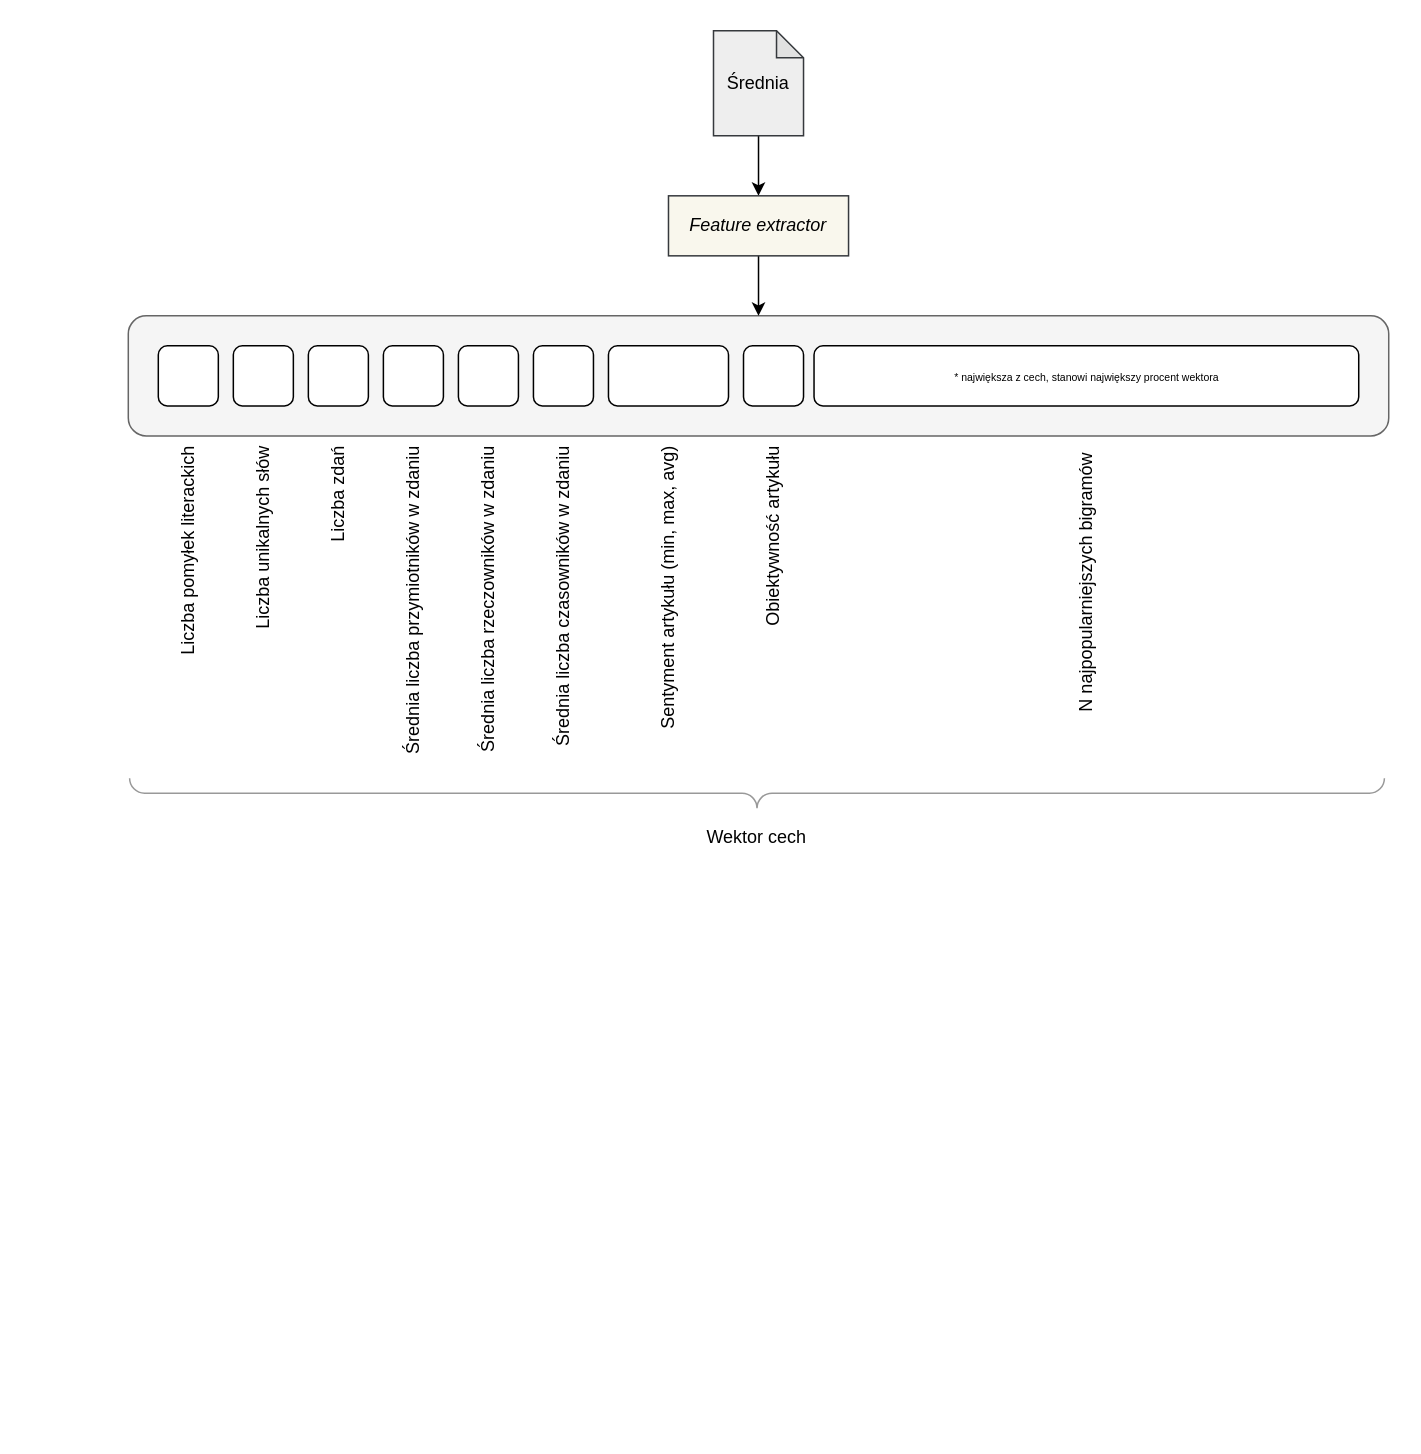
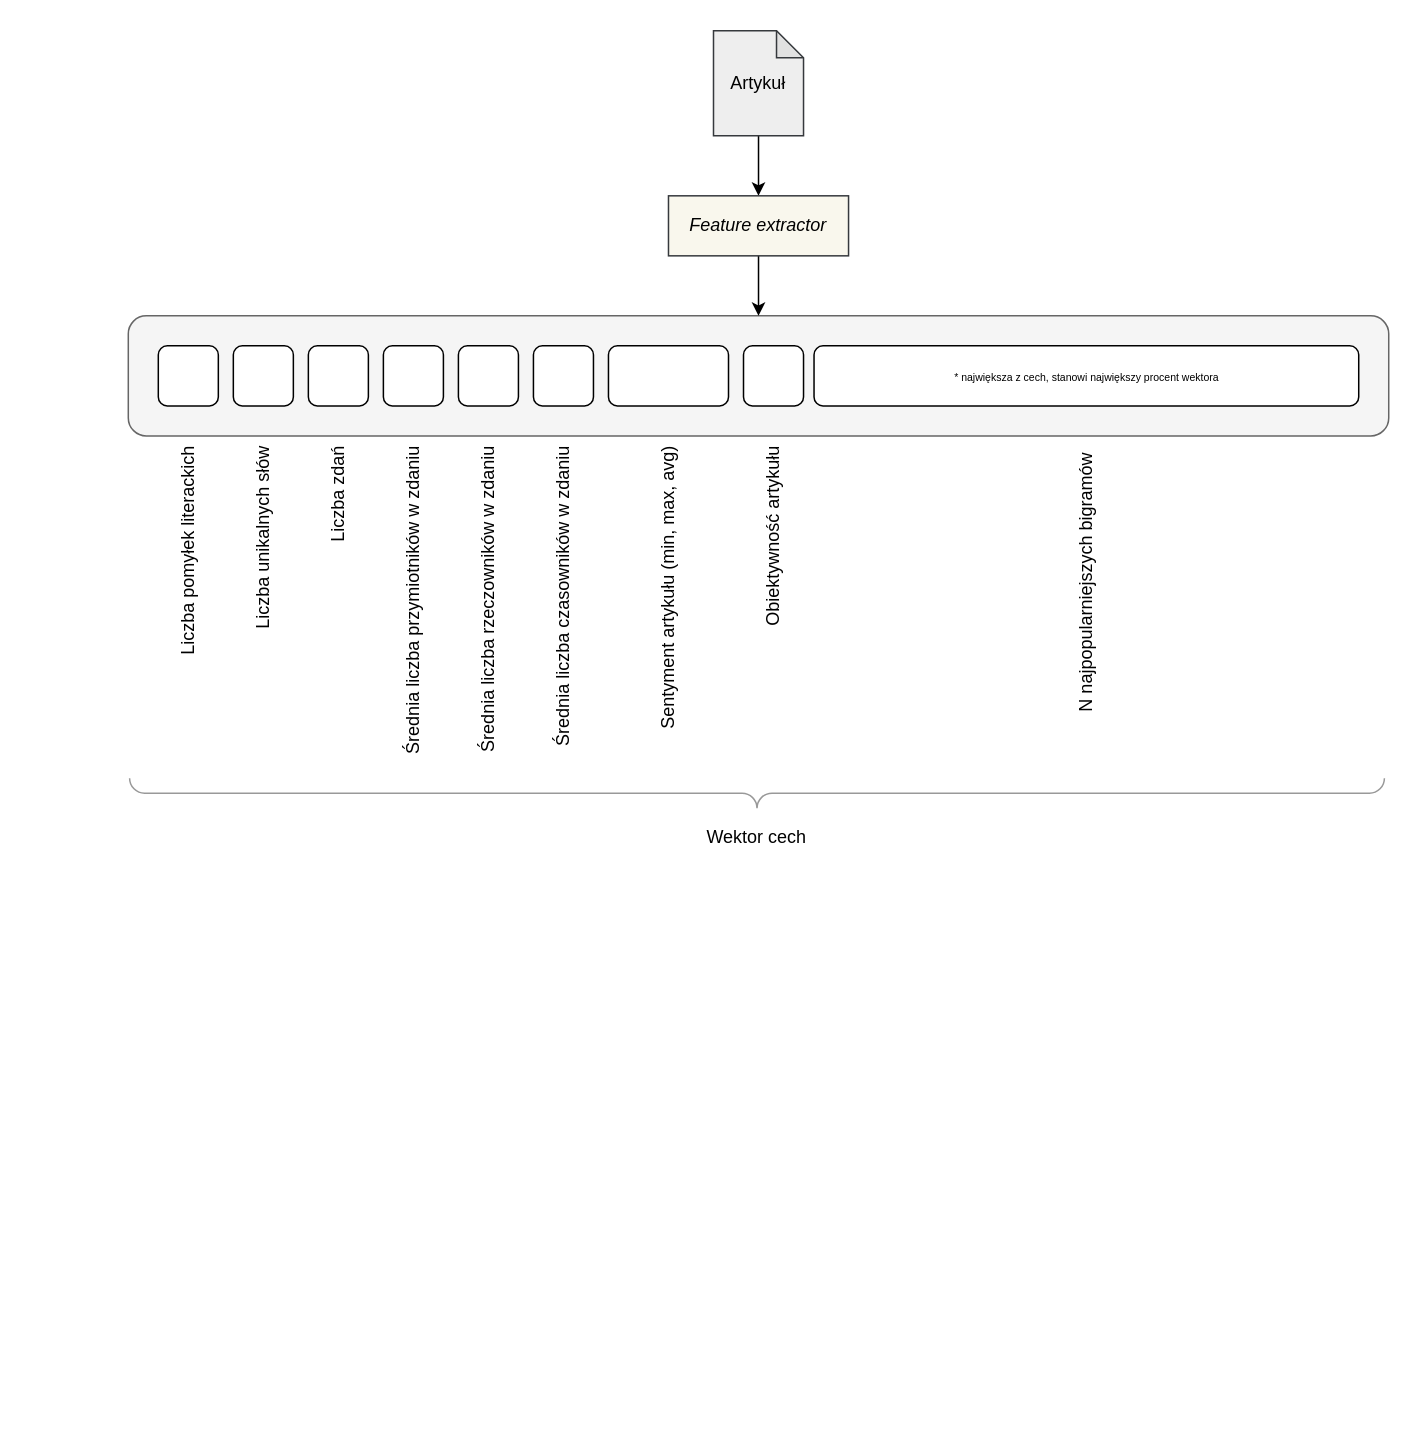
node "Średnia": label "Średnia" -> "Artykuł"
